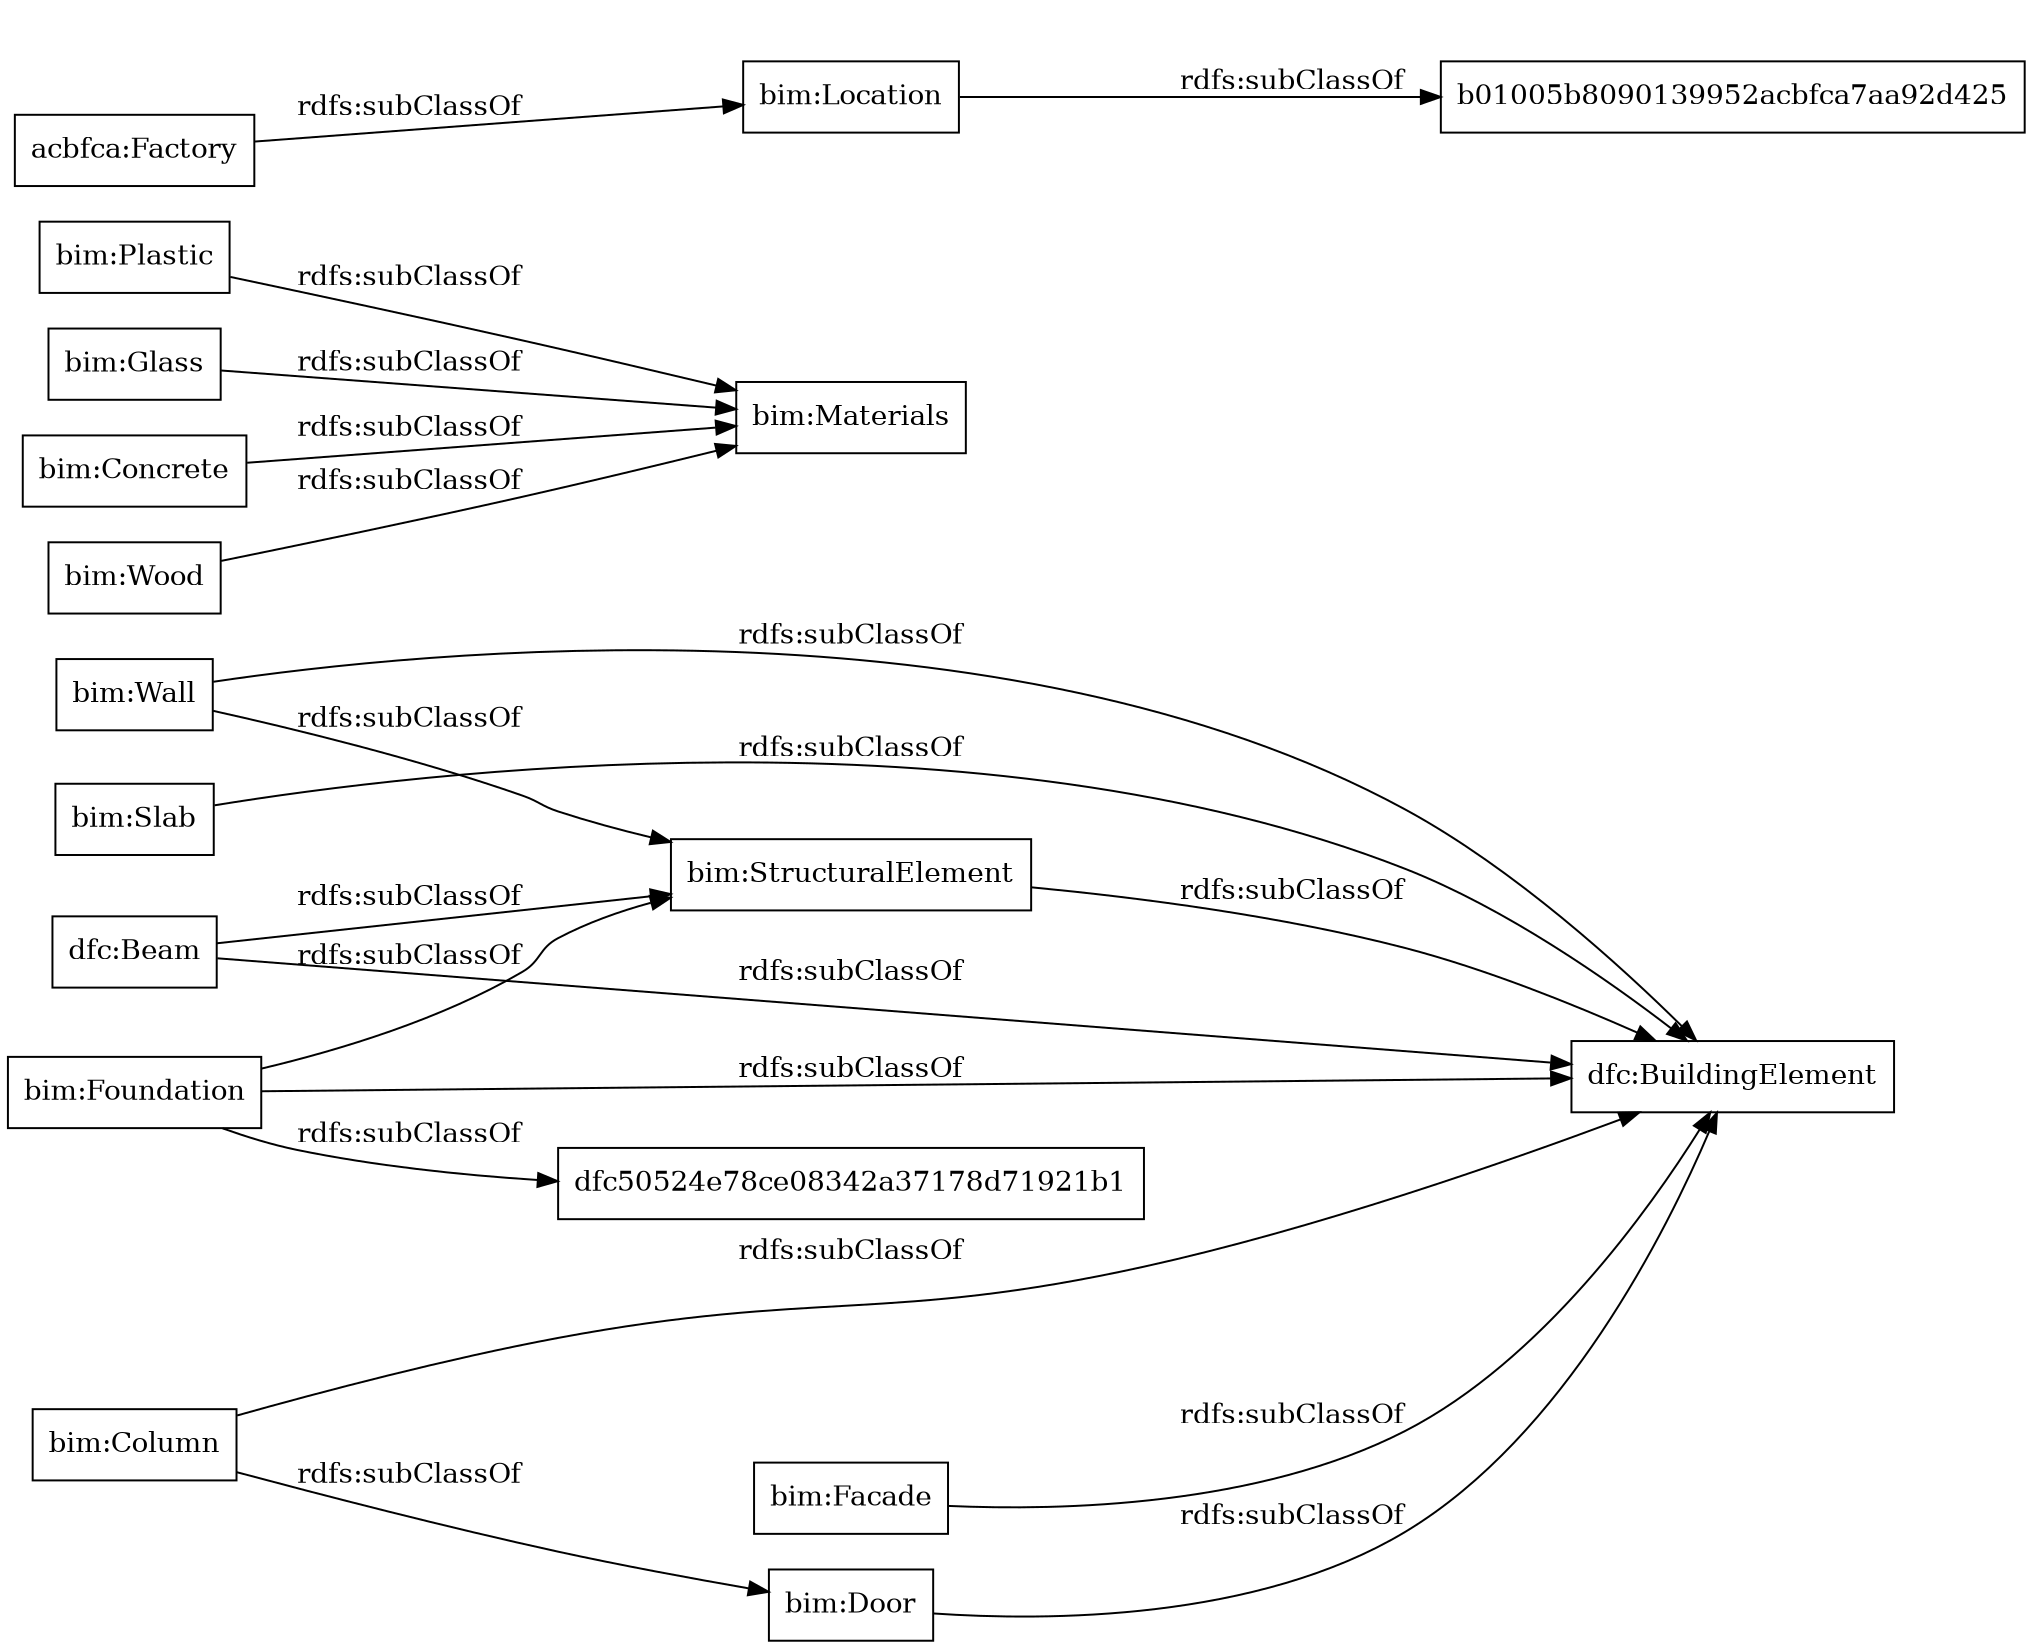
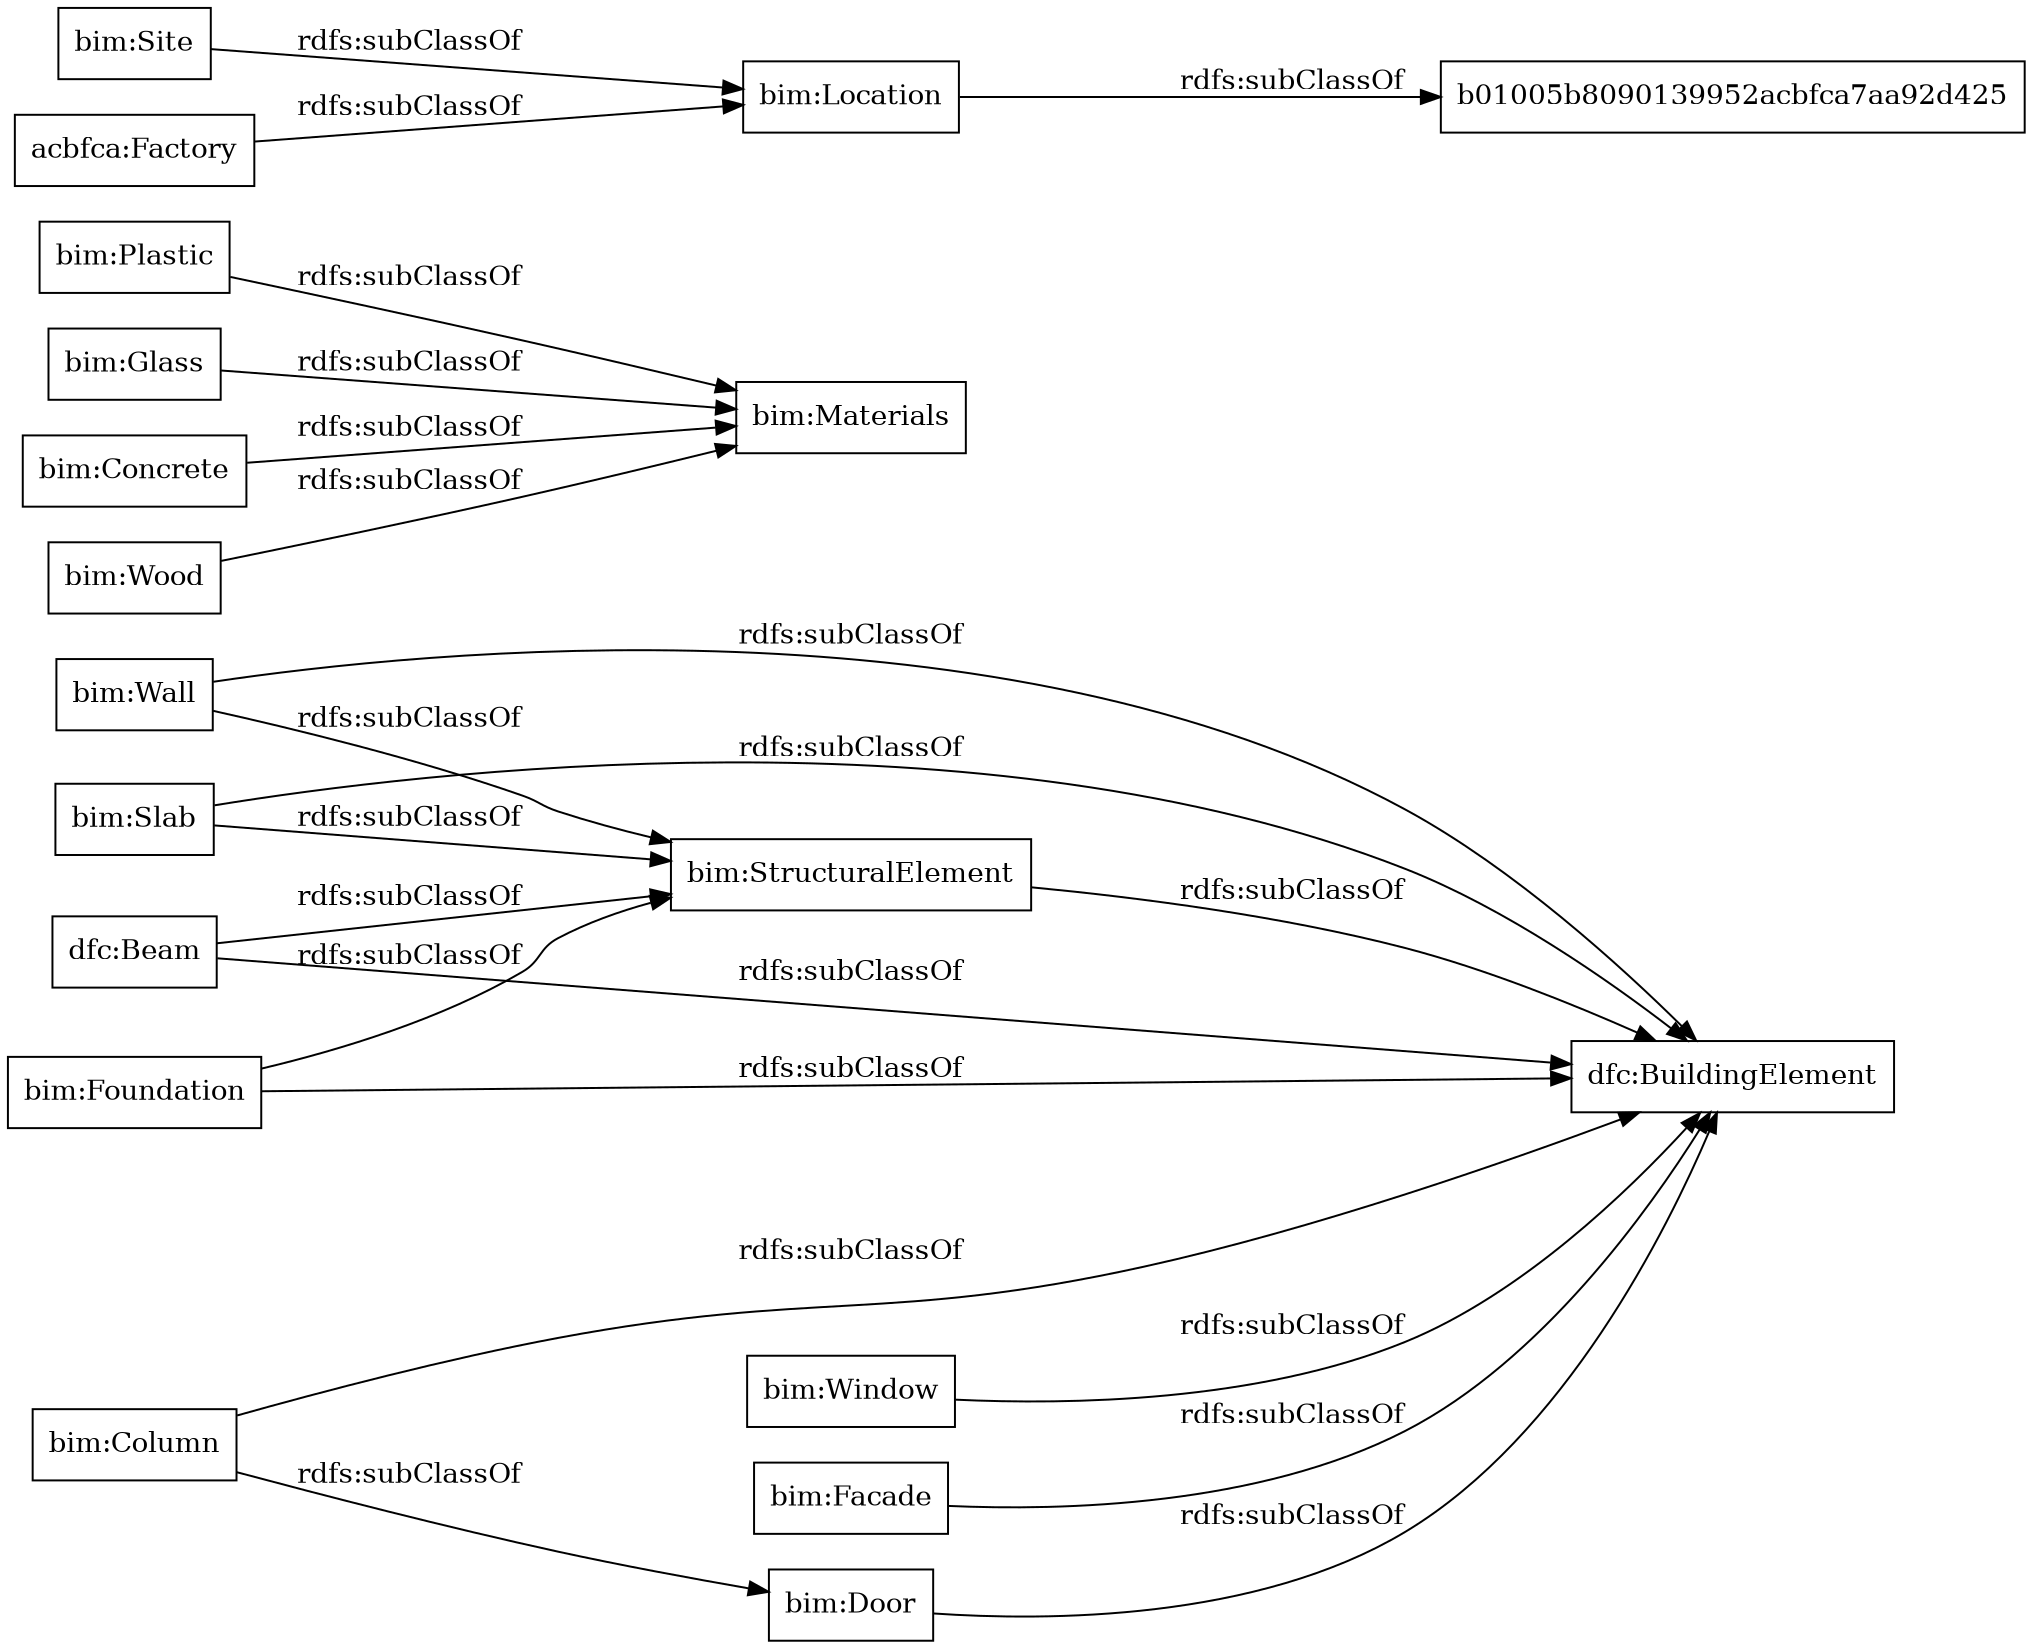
node "bim:Site": added
edge "bim:Slab" -> "bim:StructuralElement": added, label "rdfs:subClassOf"
node "dfc50524e78ce08342a37178d71921b1": removed
node "bim:Window": added
